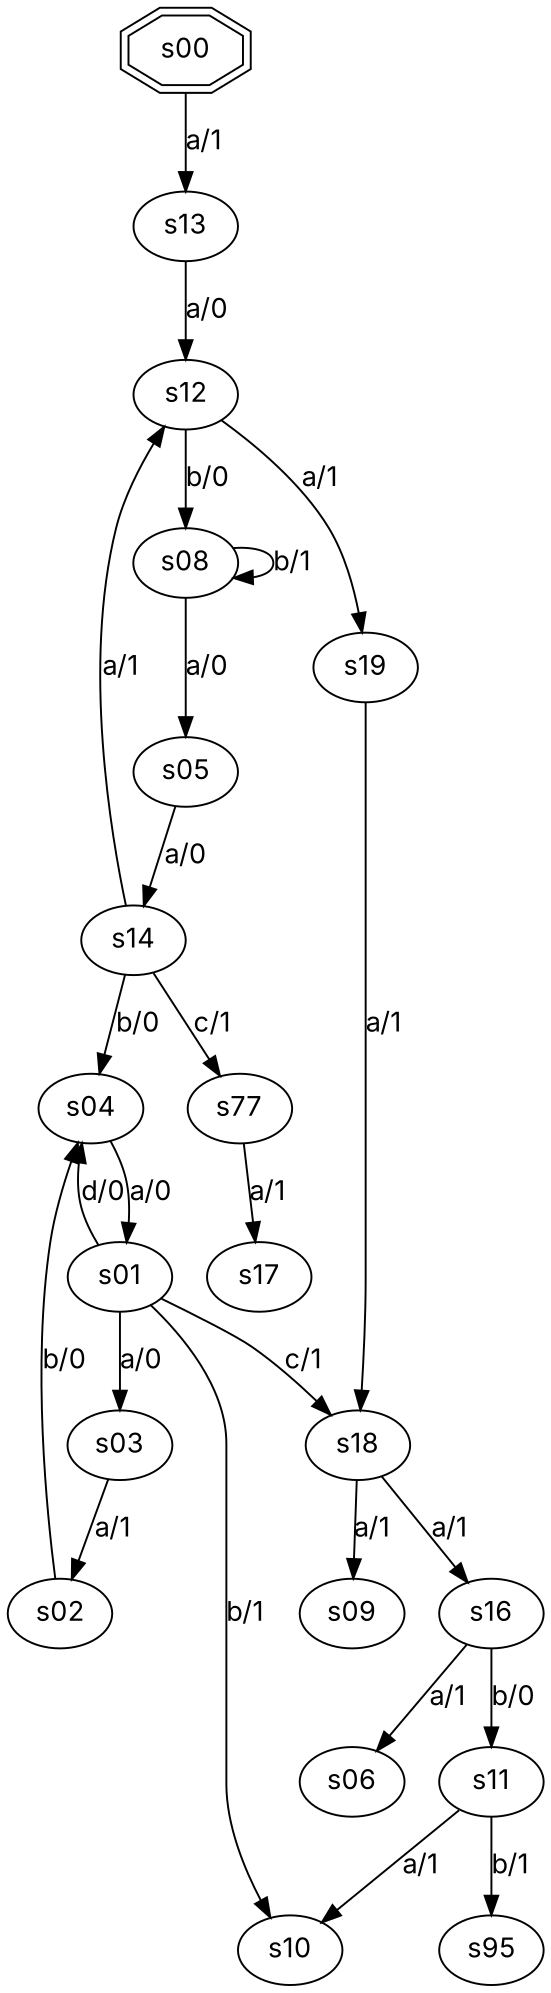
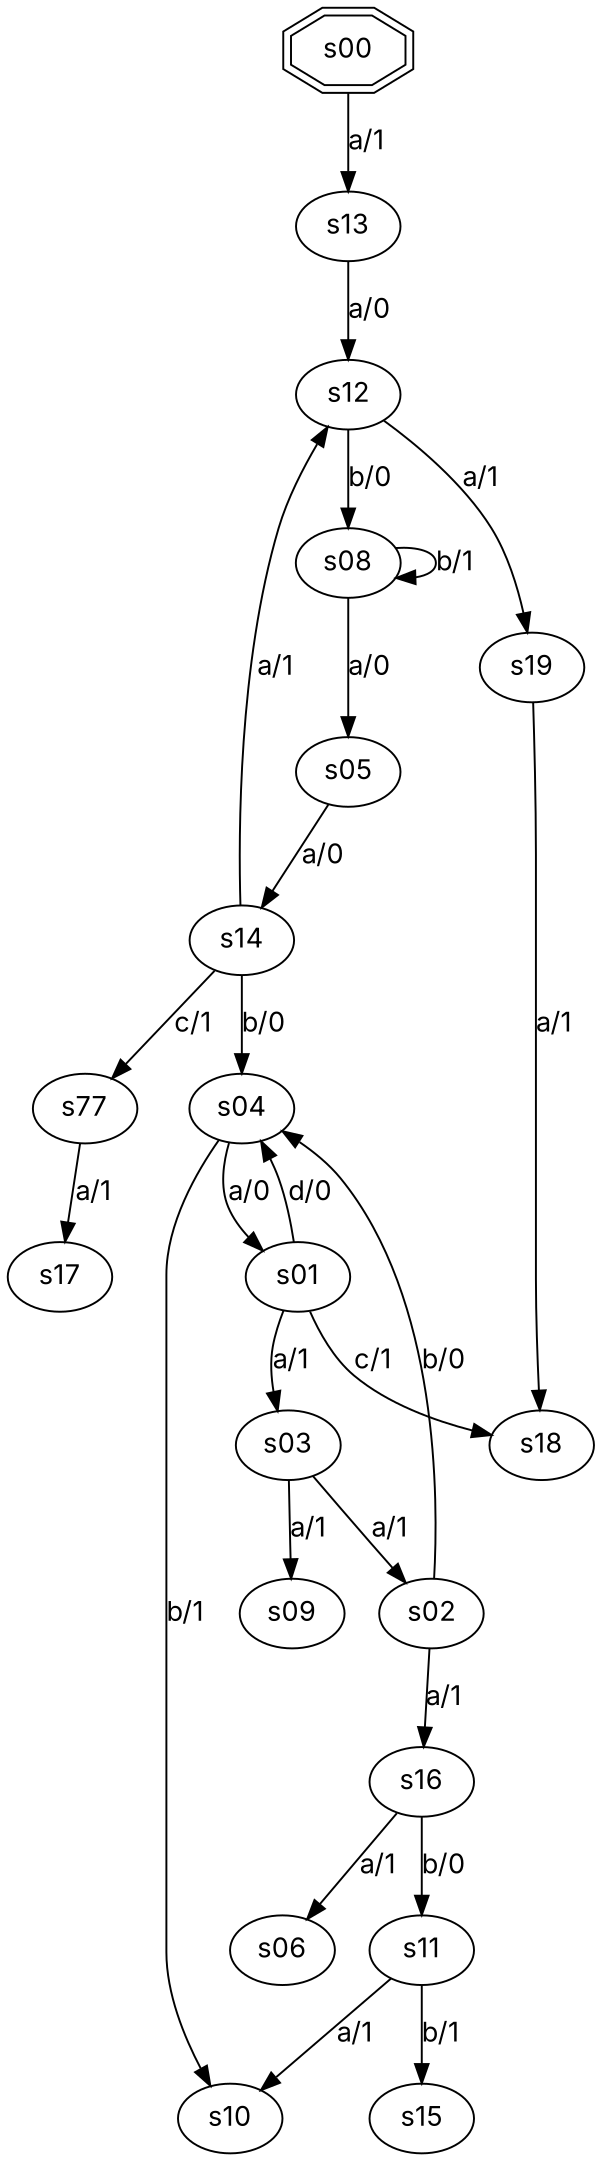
edge "s01" -> "s03": label "a/0" -> "a/1"
edge "s18" -> "s09": now "s03" -> "s09"
edge "s18" -> "s16": now "s02" -> "s16"
edge "s01" -> "s10": now "s04" -> "s10"
node "s95": label "s95" -> "s15"
